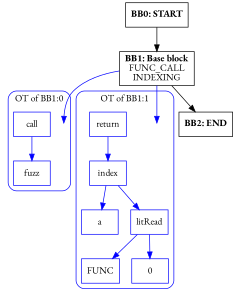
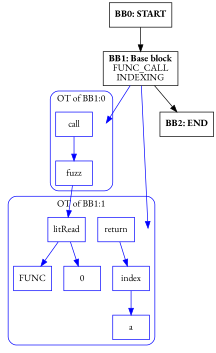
edge "index" -> "litRead": now "fuzz" -> "litRead"
